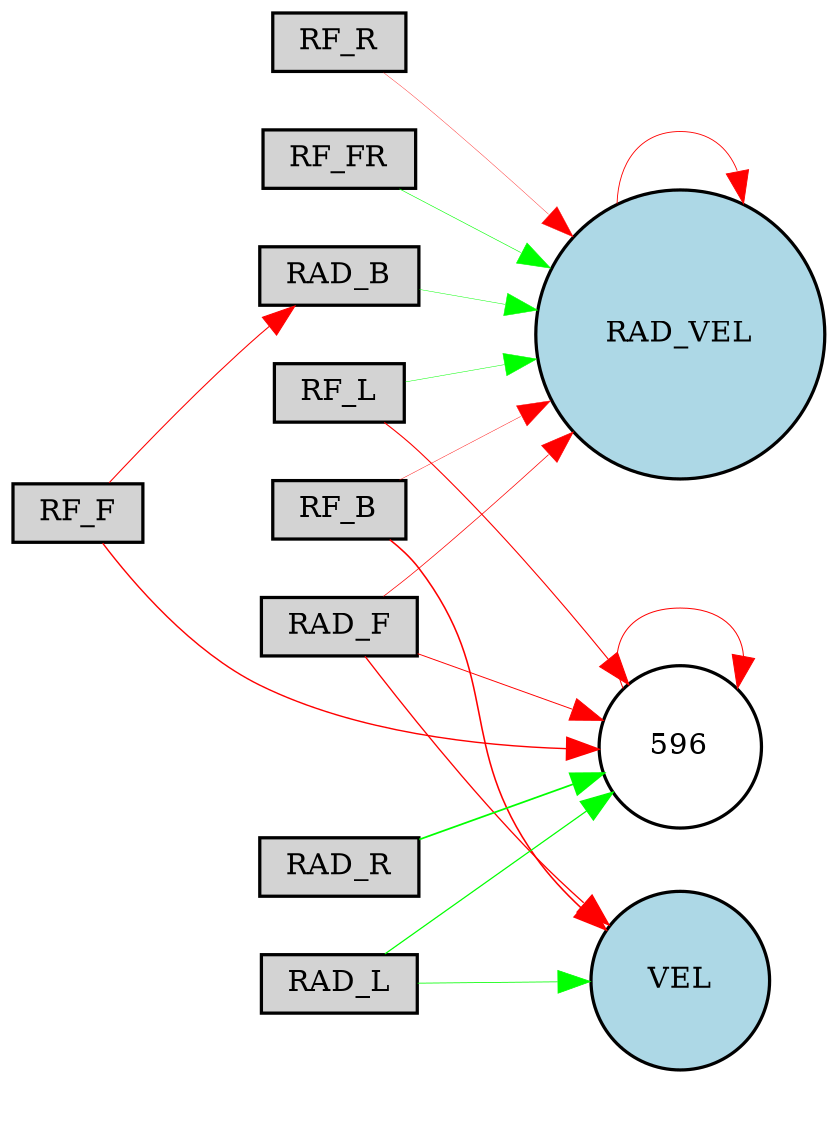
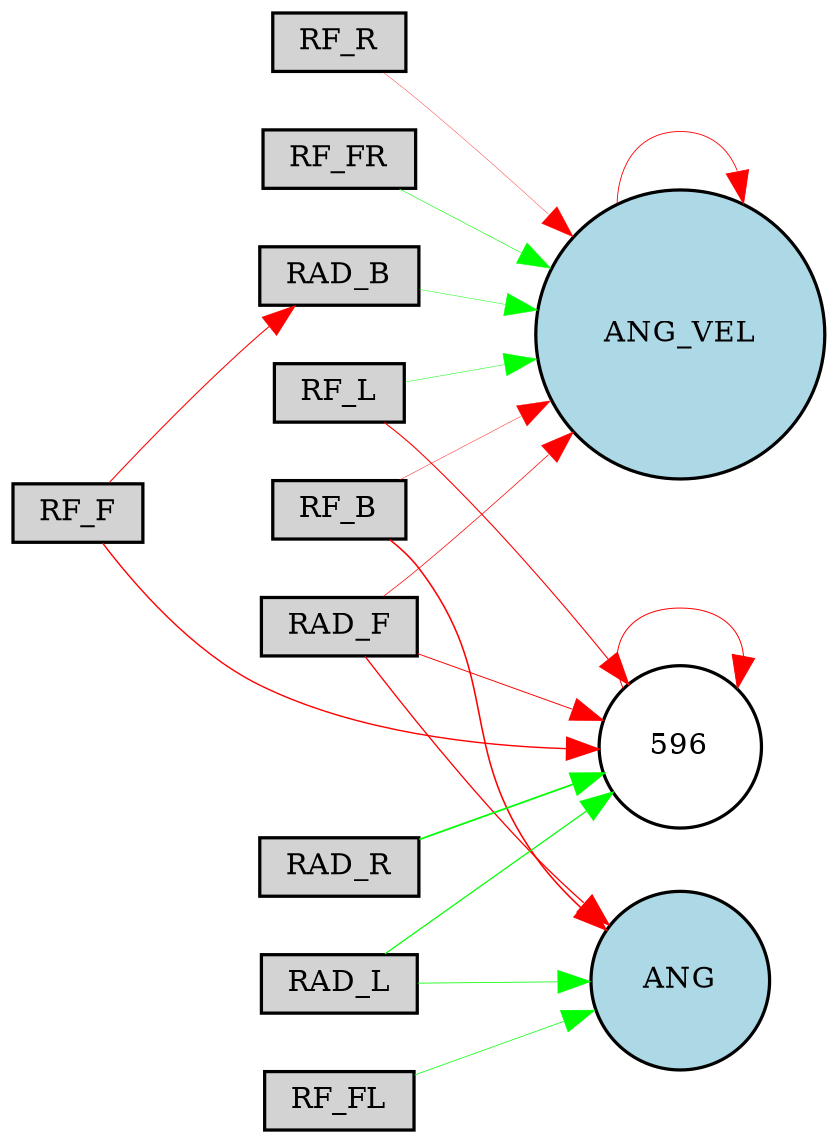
node "RAD_VEL": label "RAD_VEL" -> "ANG_VEL"
node "VEL": label "VEL" -> "ANG"
node "RF_FL": added
